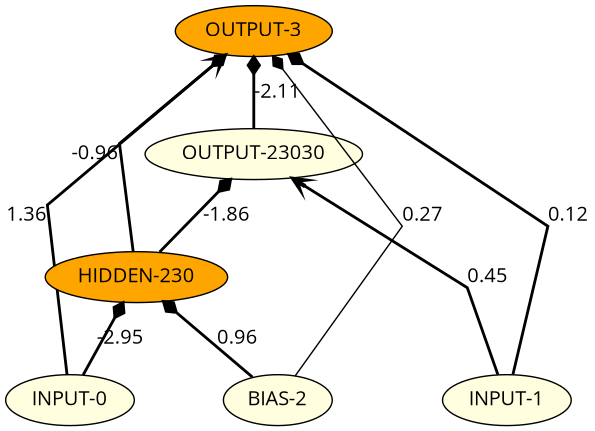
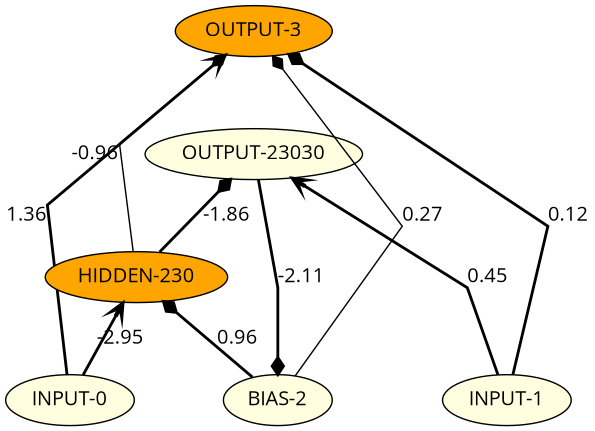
edge "OUTPUT-23030" -> "OUTPUT-3": now "OUTPUT-23030" -> "BIAS-2"
edge "HIDDEN-230" -> "OUTPUT-3": style bold -> solid
edge "INPUT-0" -> "HIDDEN-230": arrowhead diamond -> vee
